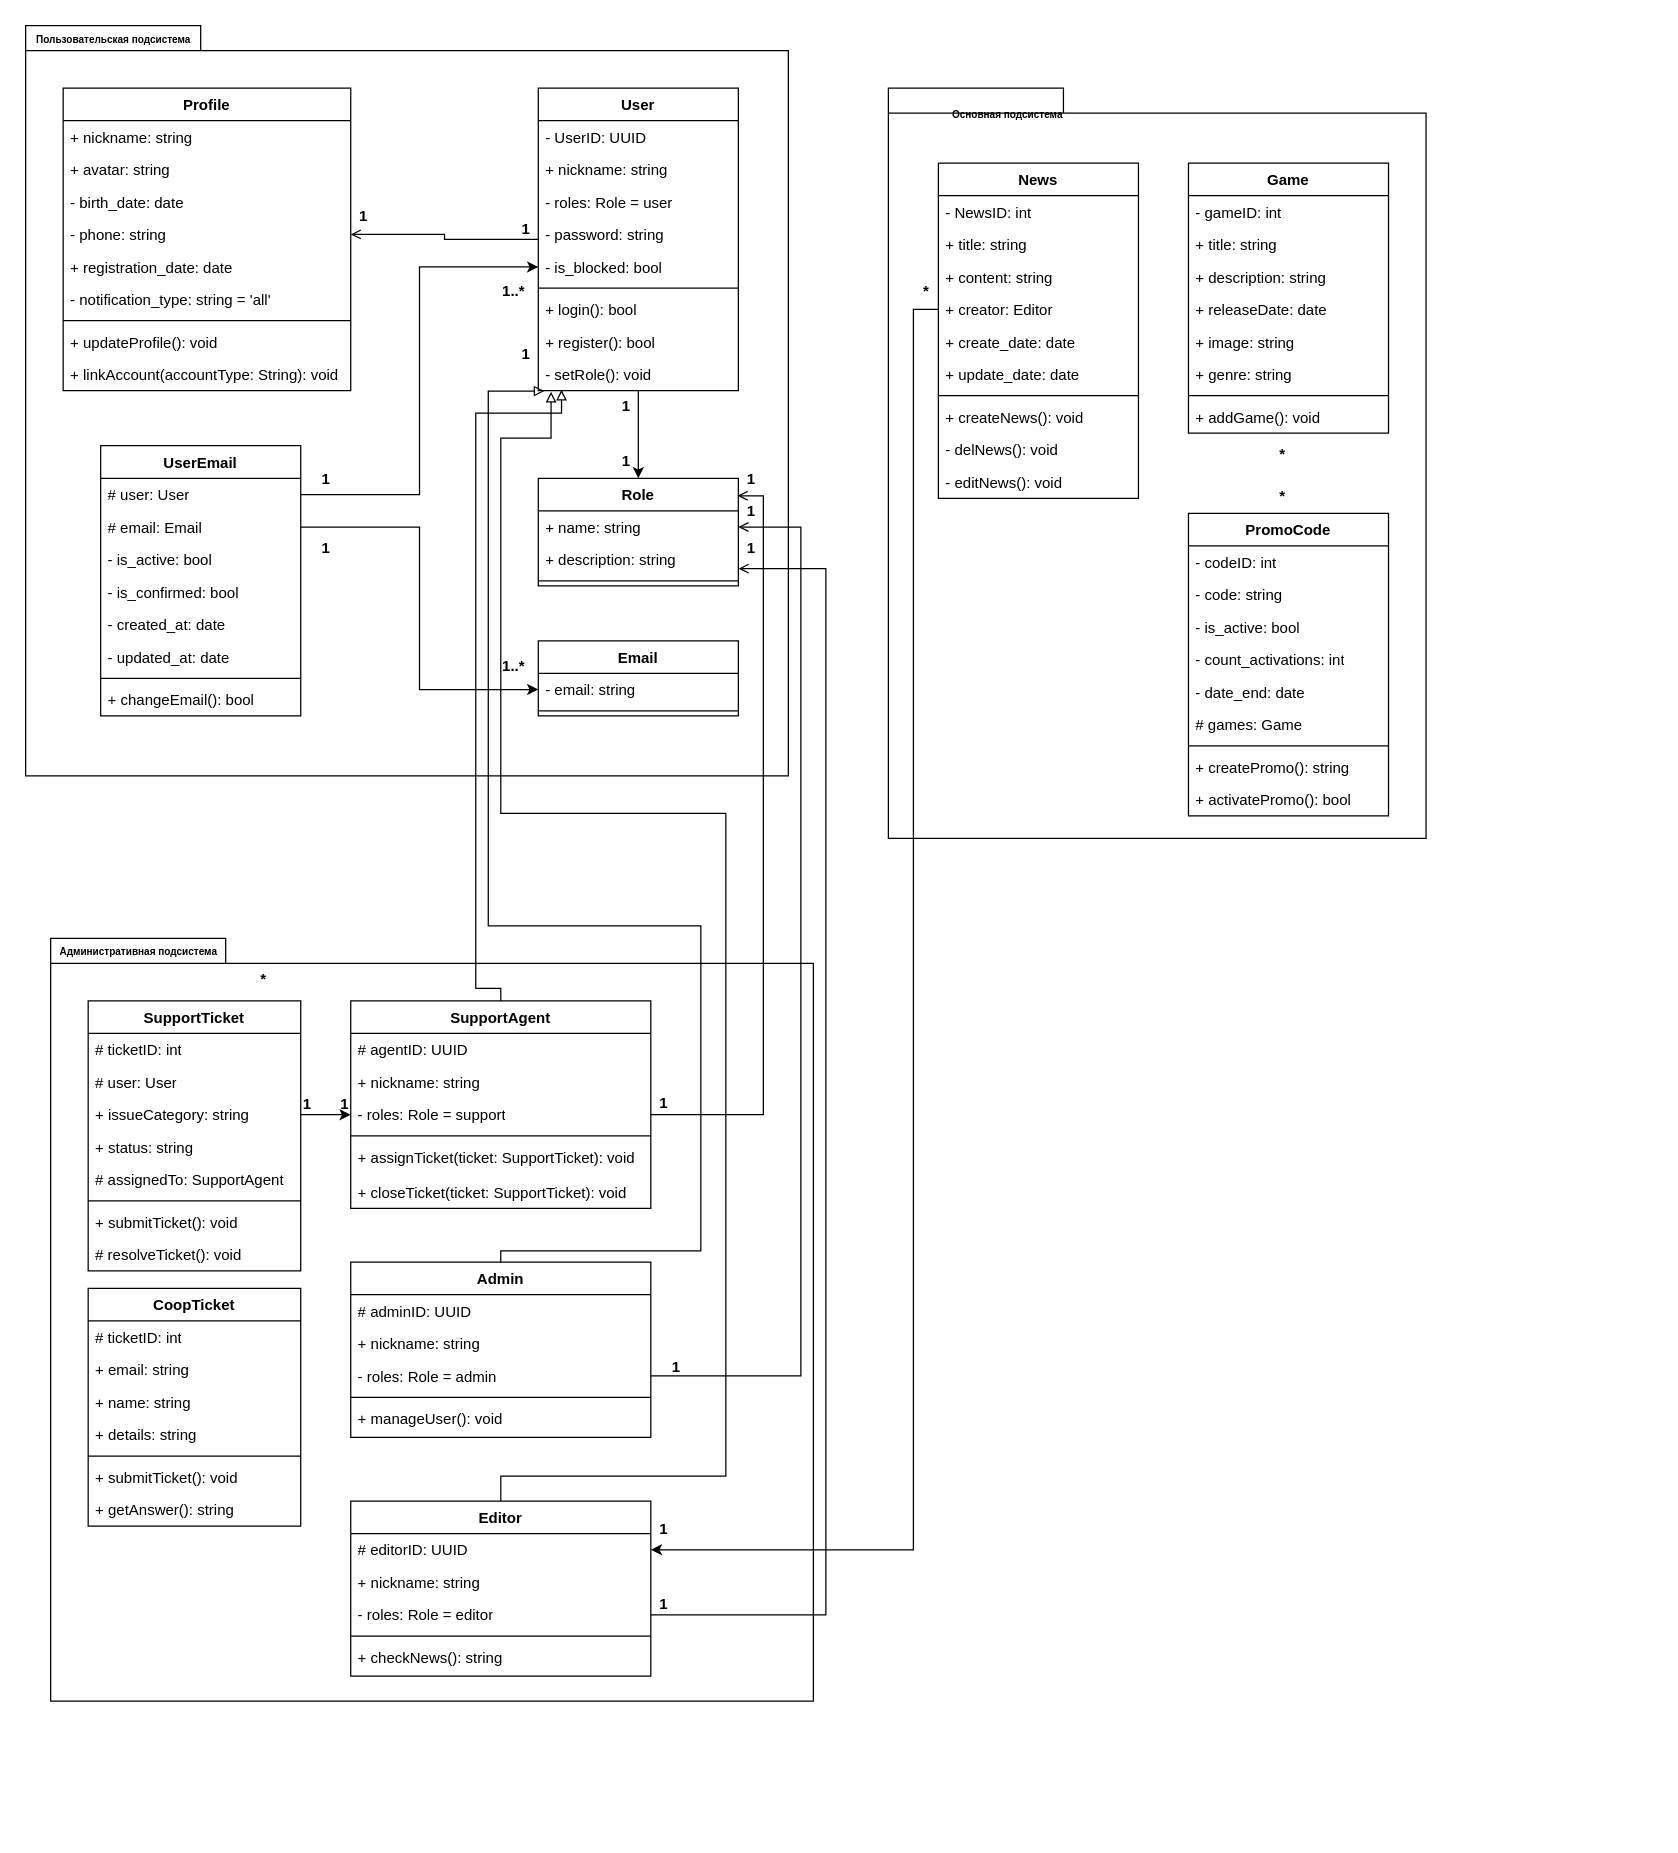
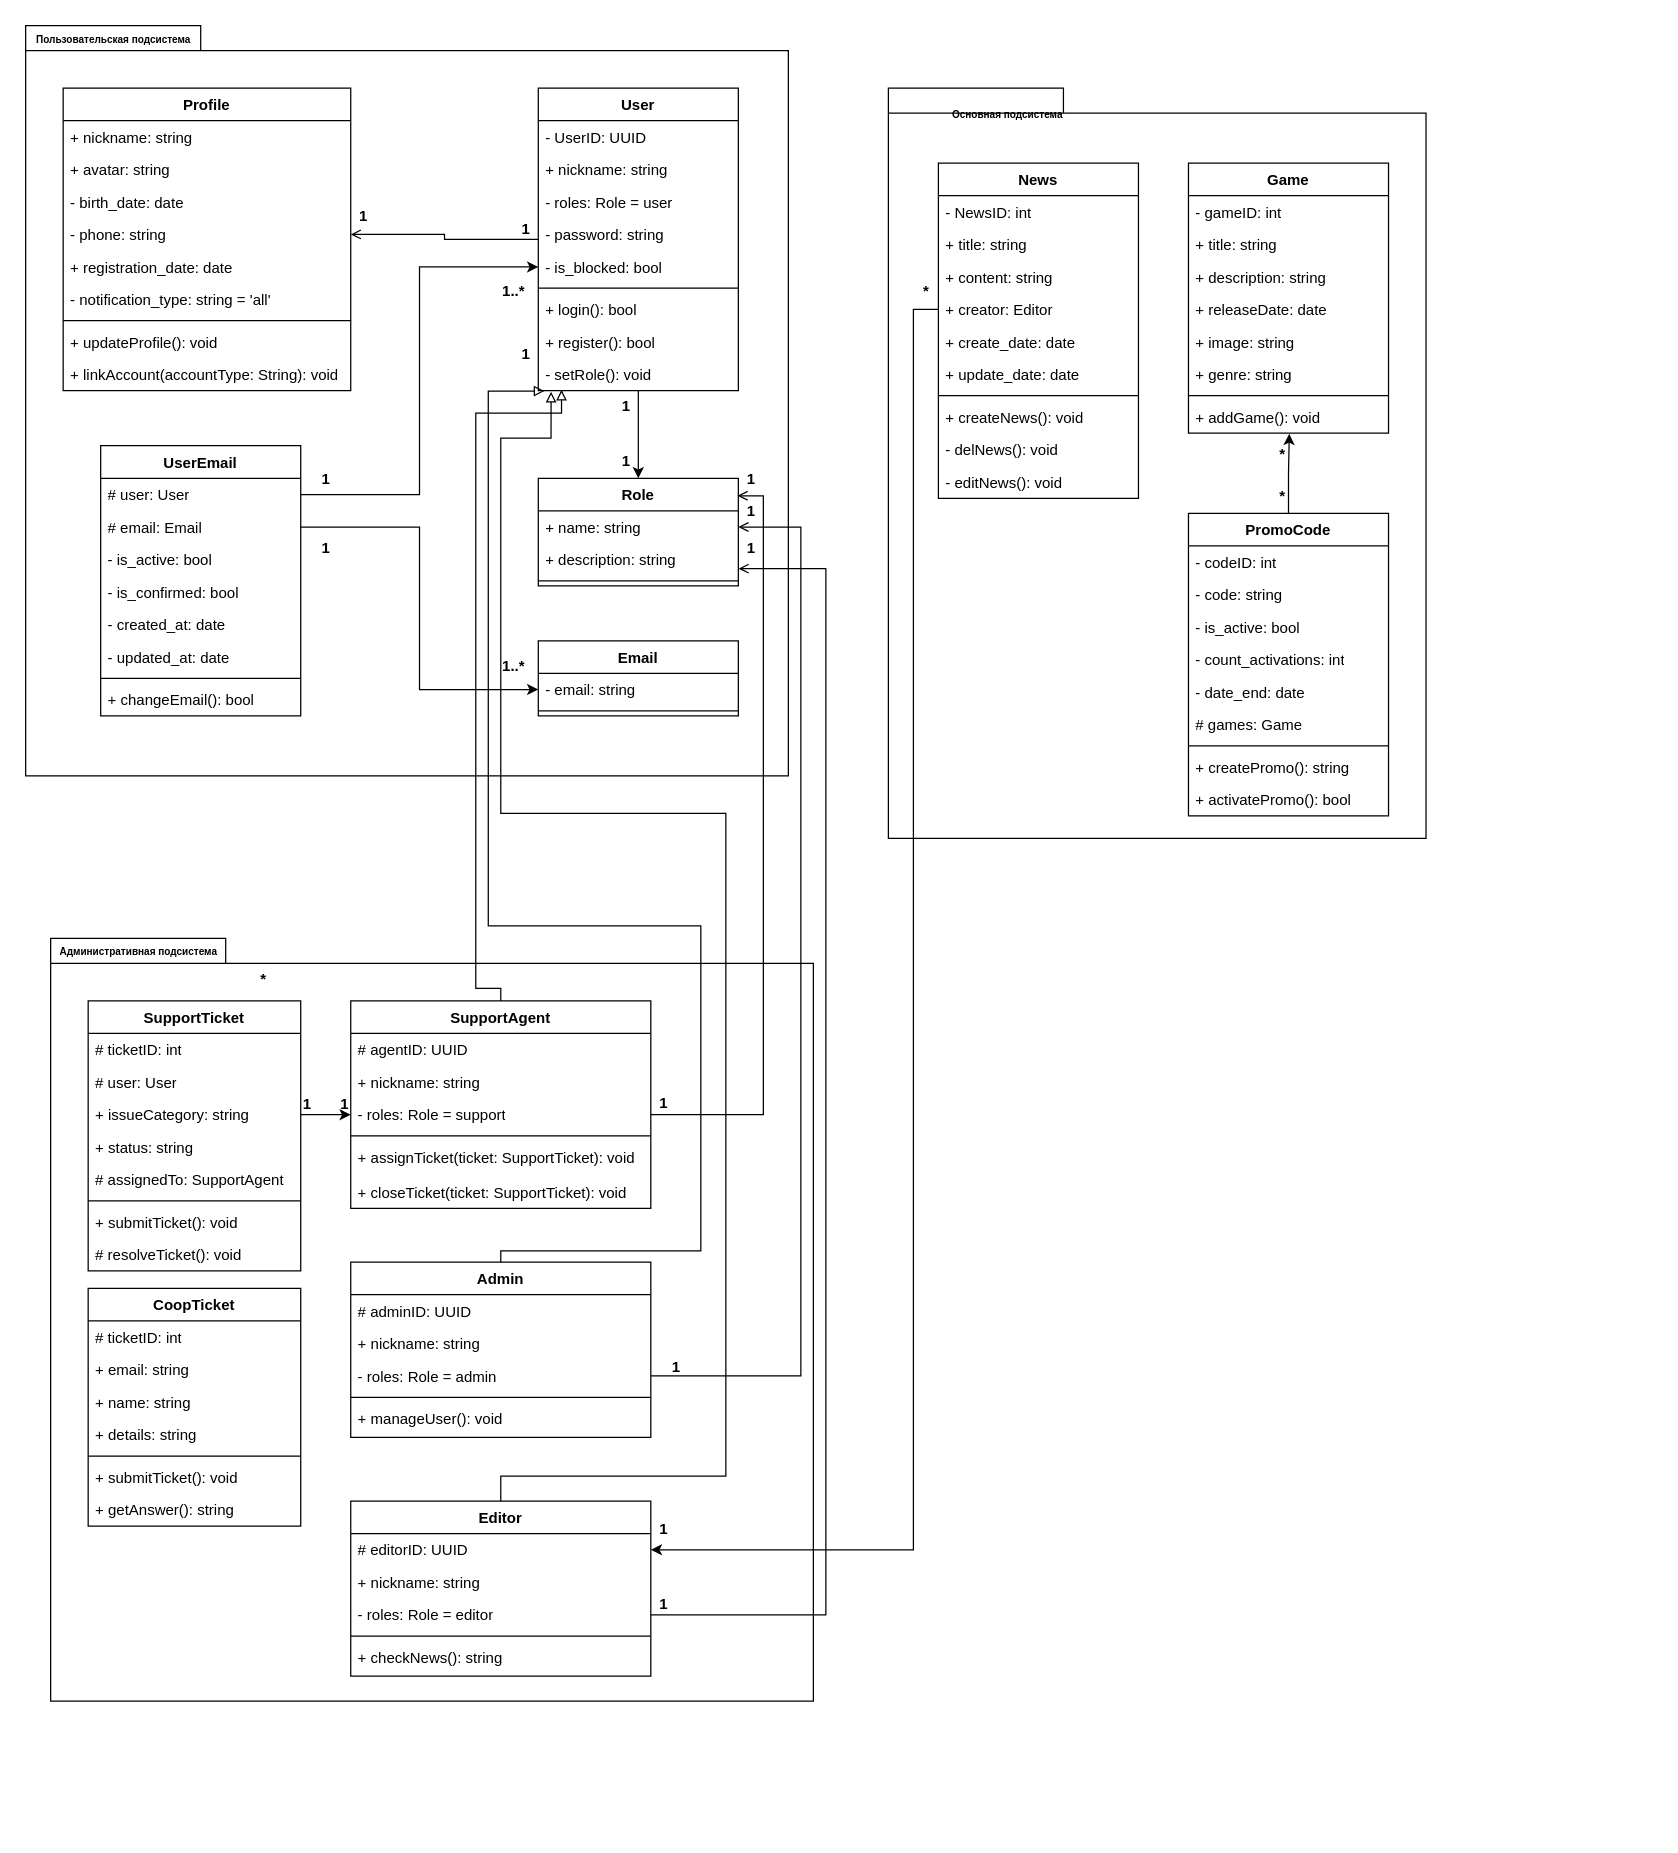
edge "PromoCode" -> "+ addGame(): void": added
